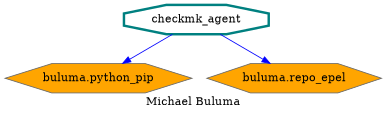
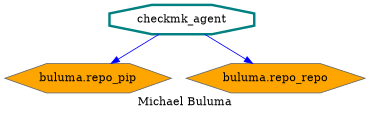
node "buluma.python_pip": label "buluma.python_pip" -> "buluma.repo_pip"
node "buluma.repo_epel": label "buluma.repo_epel" -> "buluma.repo_repo"
